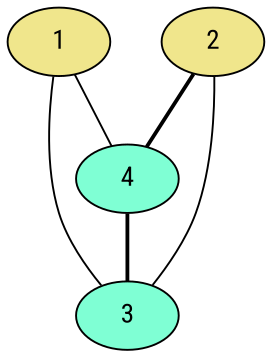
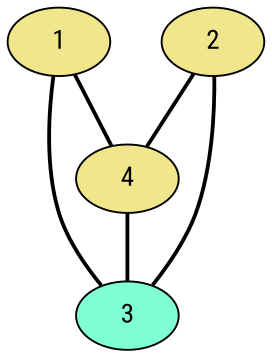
edge "1" -- "4": style solid -> bold
node "4": fillcolor aquamarine -> khaki
edge "1" -- "3": style solid -> bold
edge "2" -- "3": style solid -> bold
